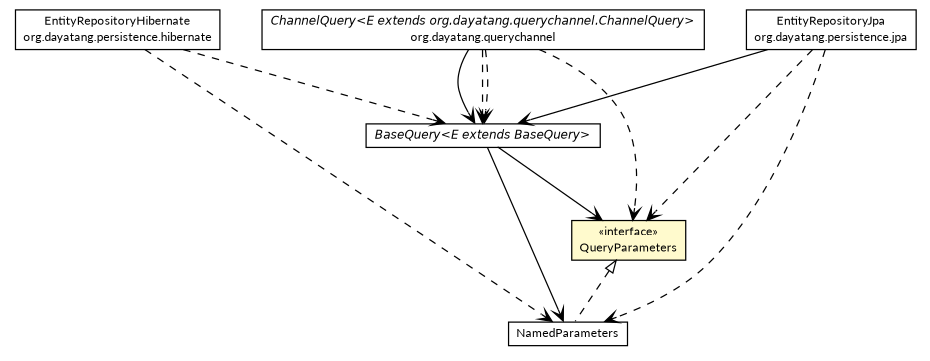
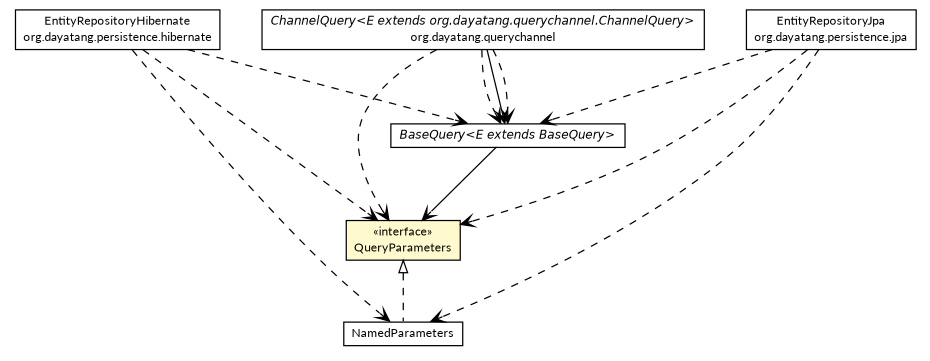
edge "EntityRepositoryJpa" -> "BaseQuery<E extends BaseQuery>": style solid -> dashed
edge "EntityRepositoryHibernate" -> "QueryParameters": added
edge "BaseQuery<E extends BaseQuery>" -> "NamedParameters": removed
